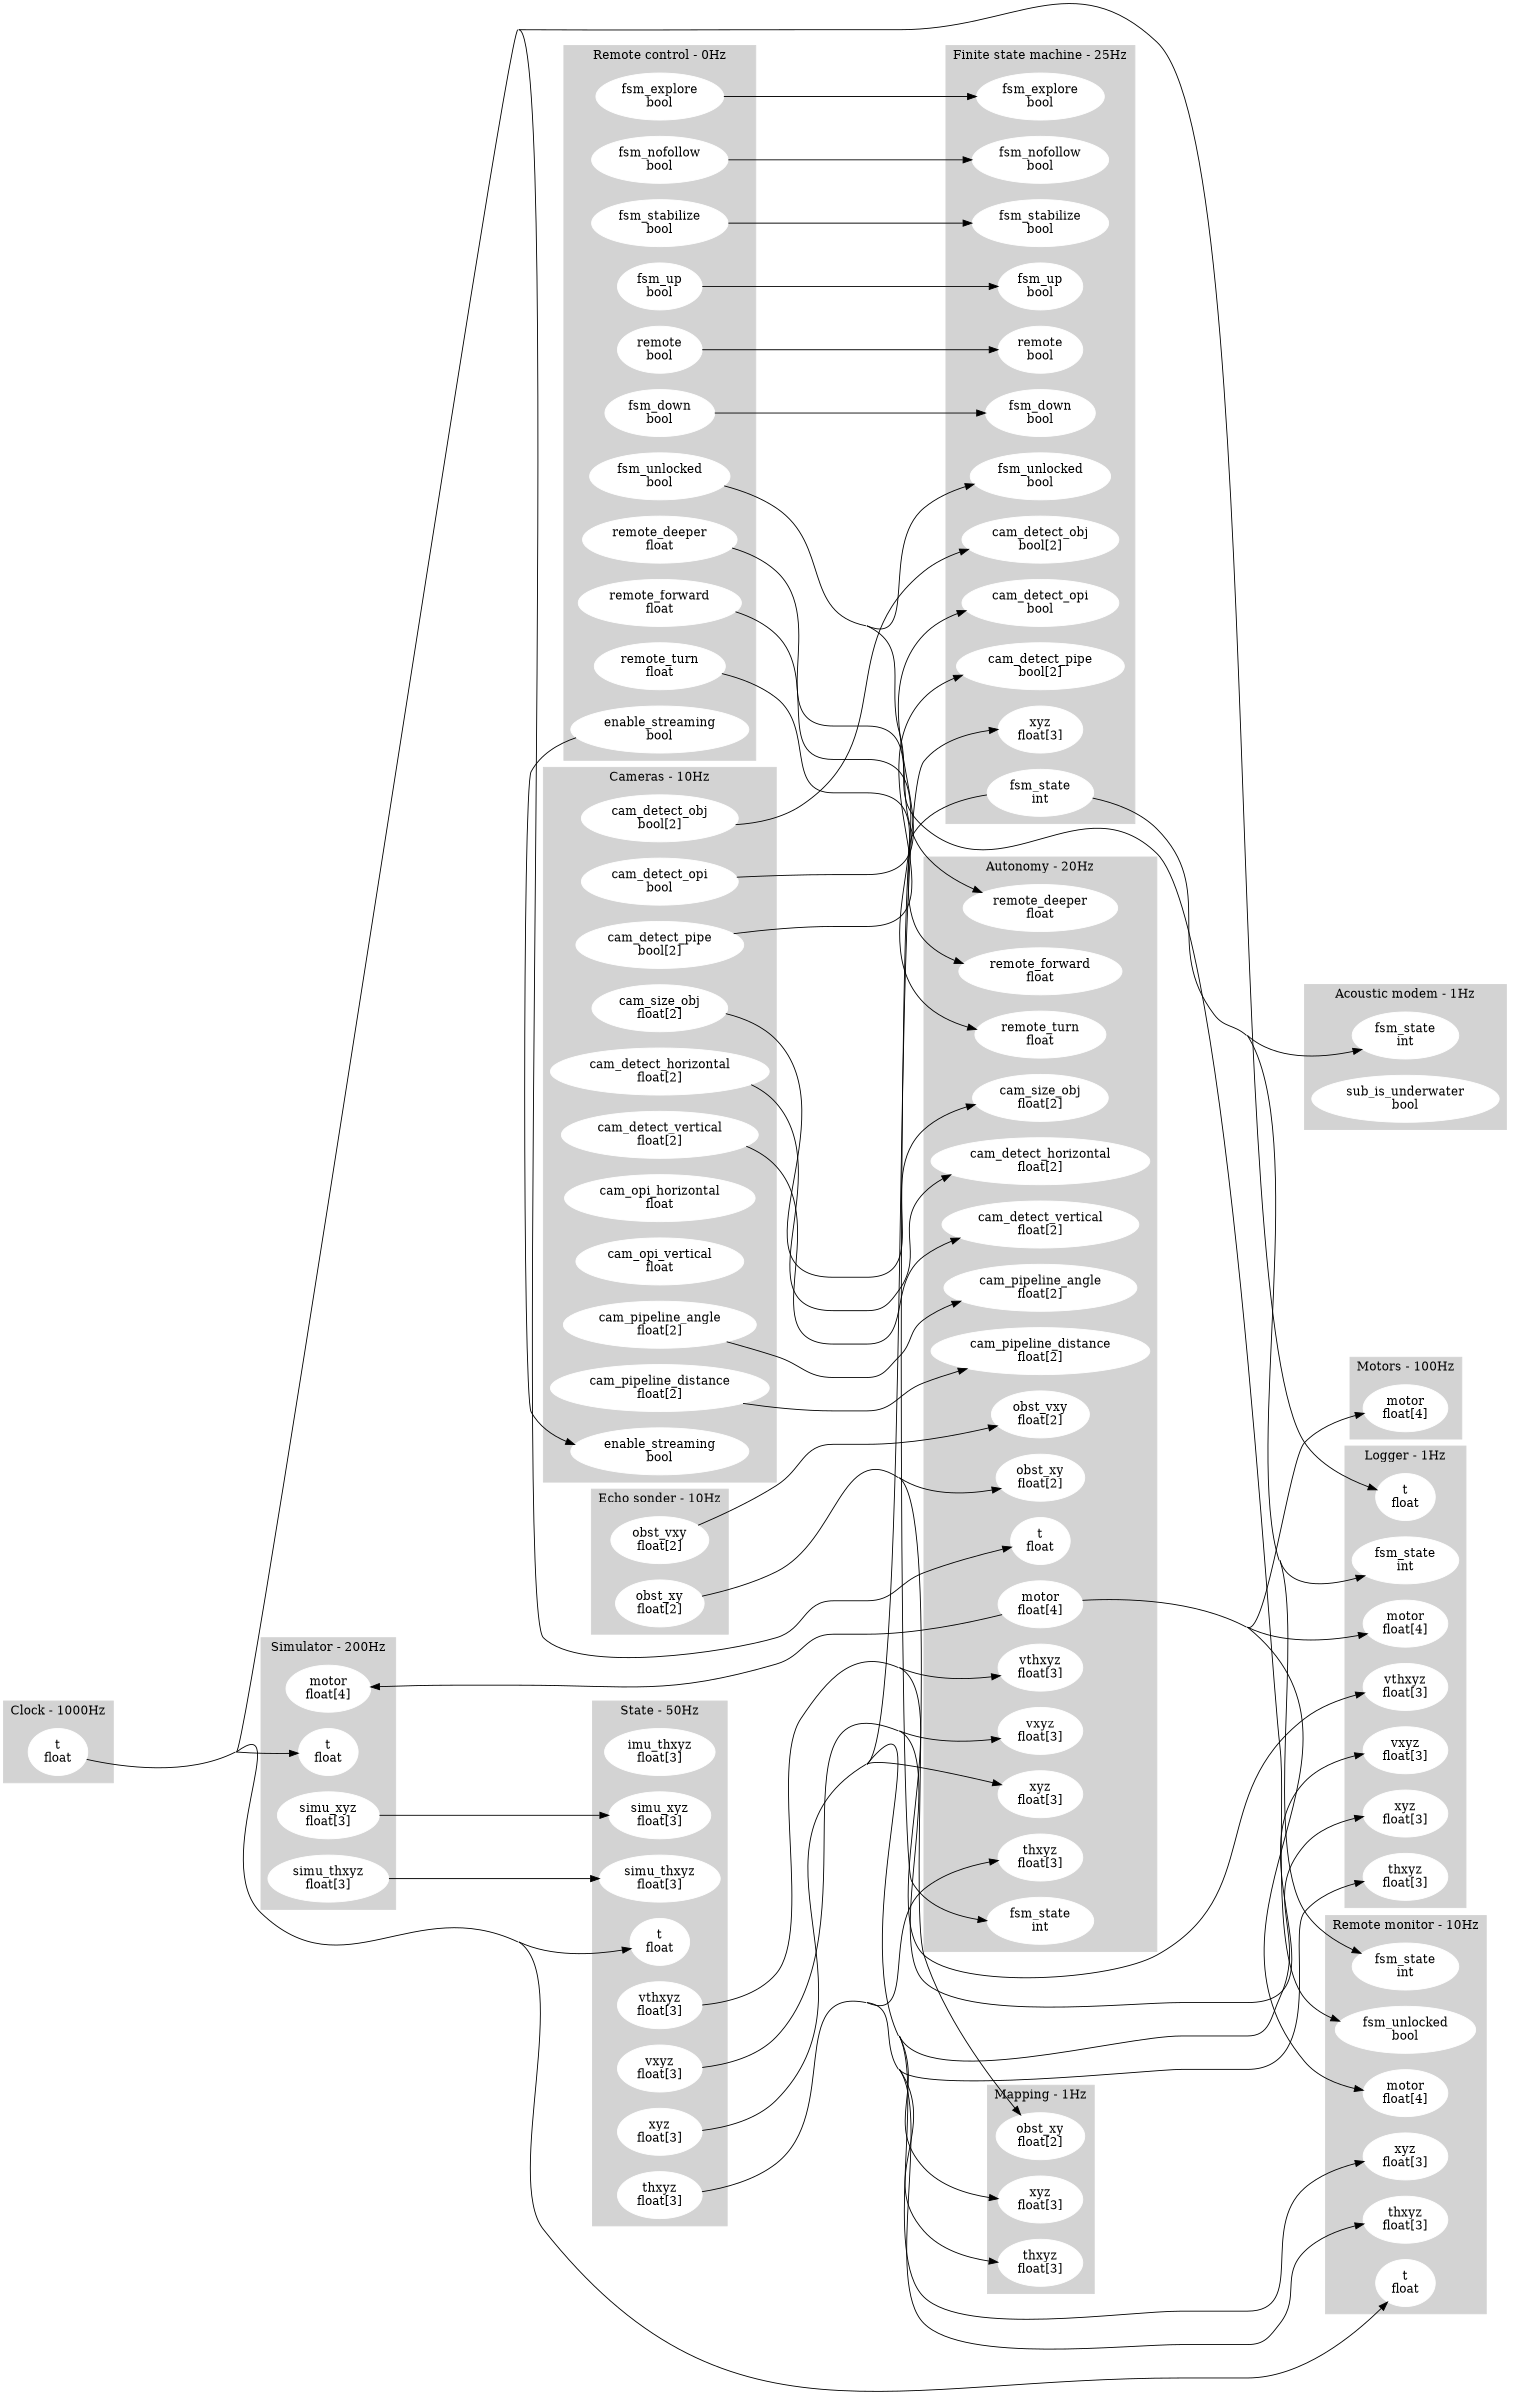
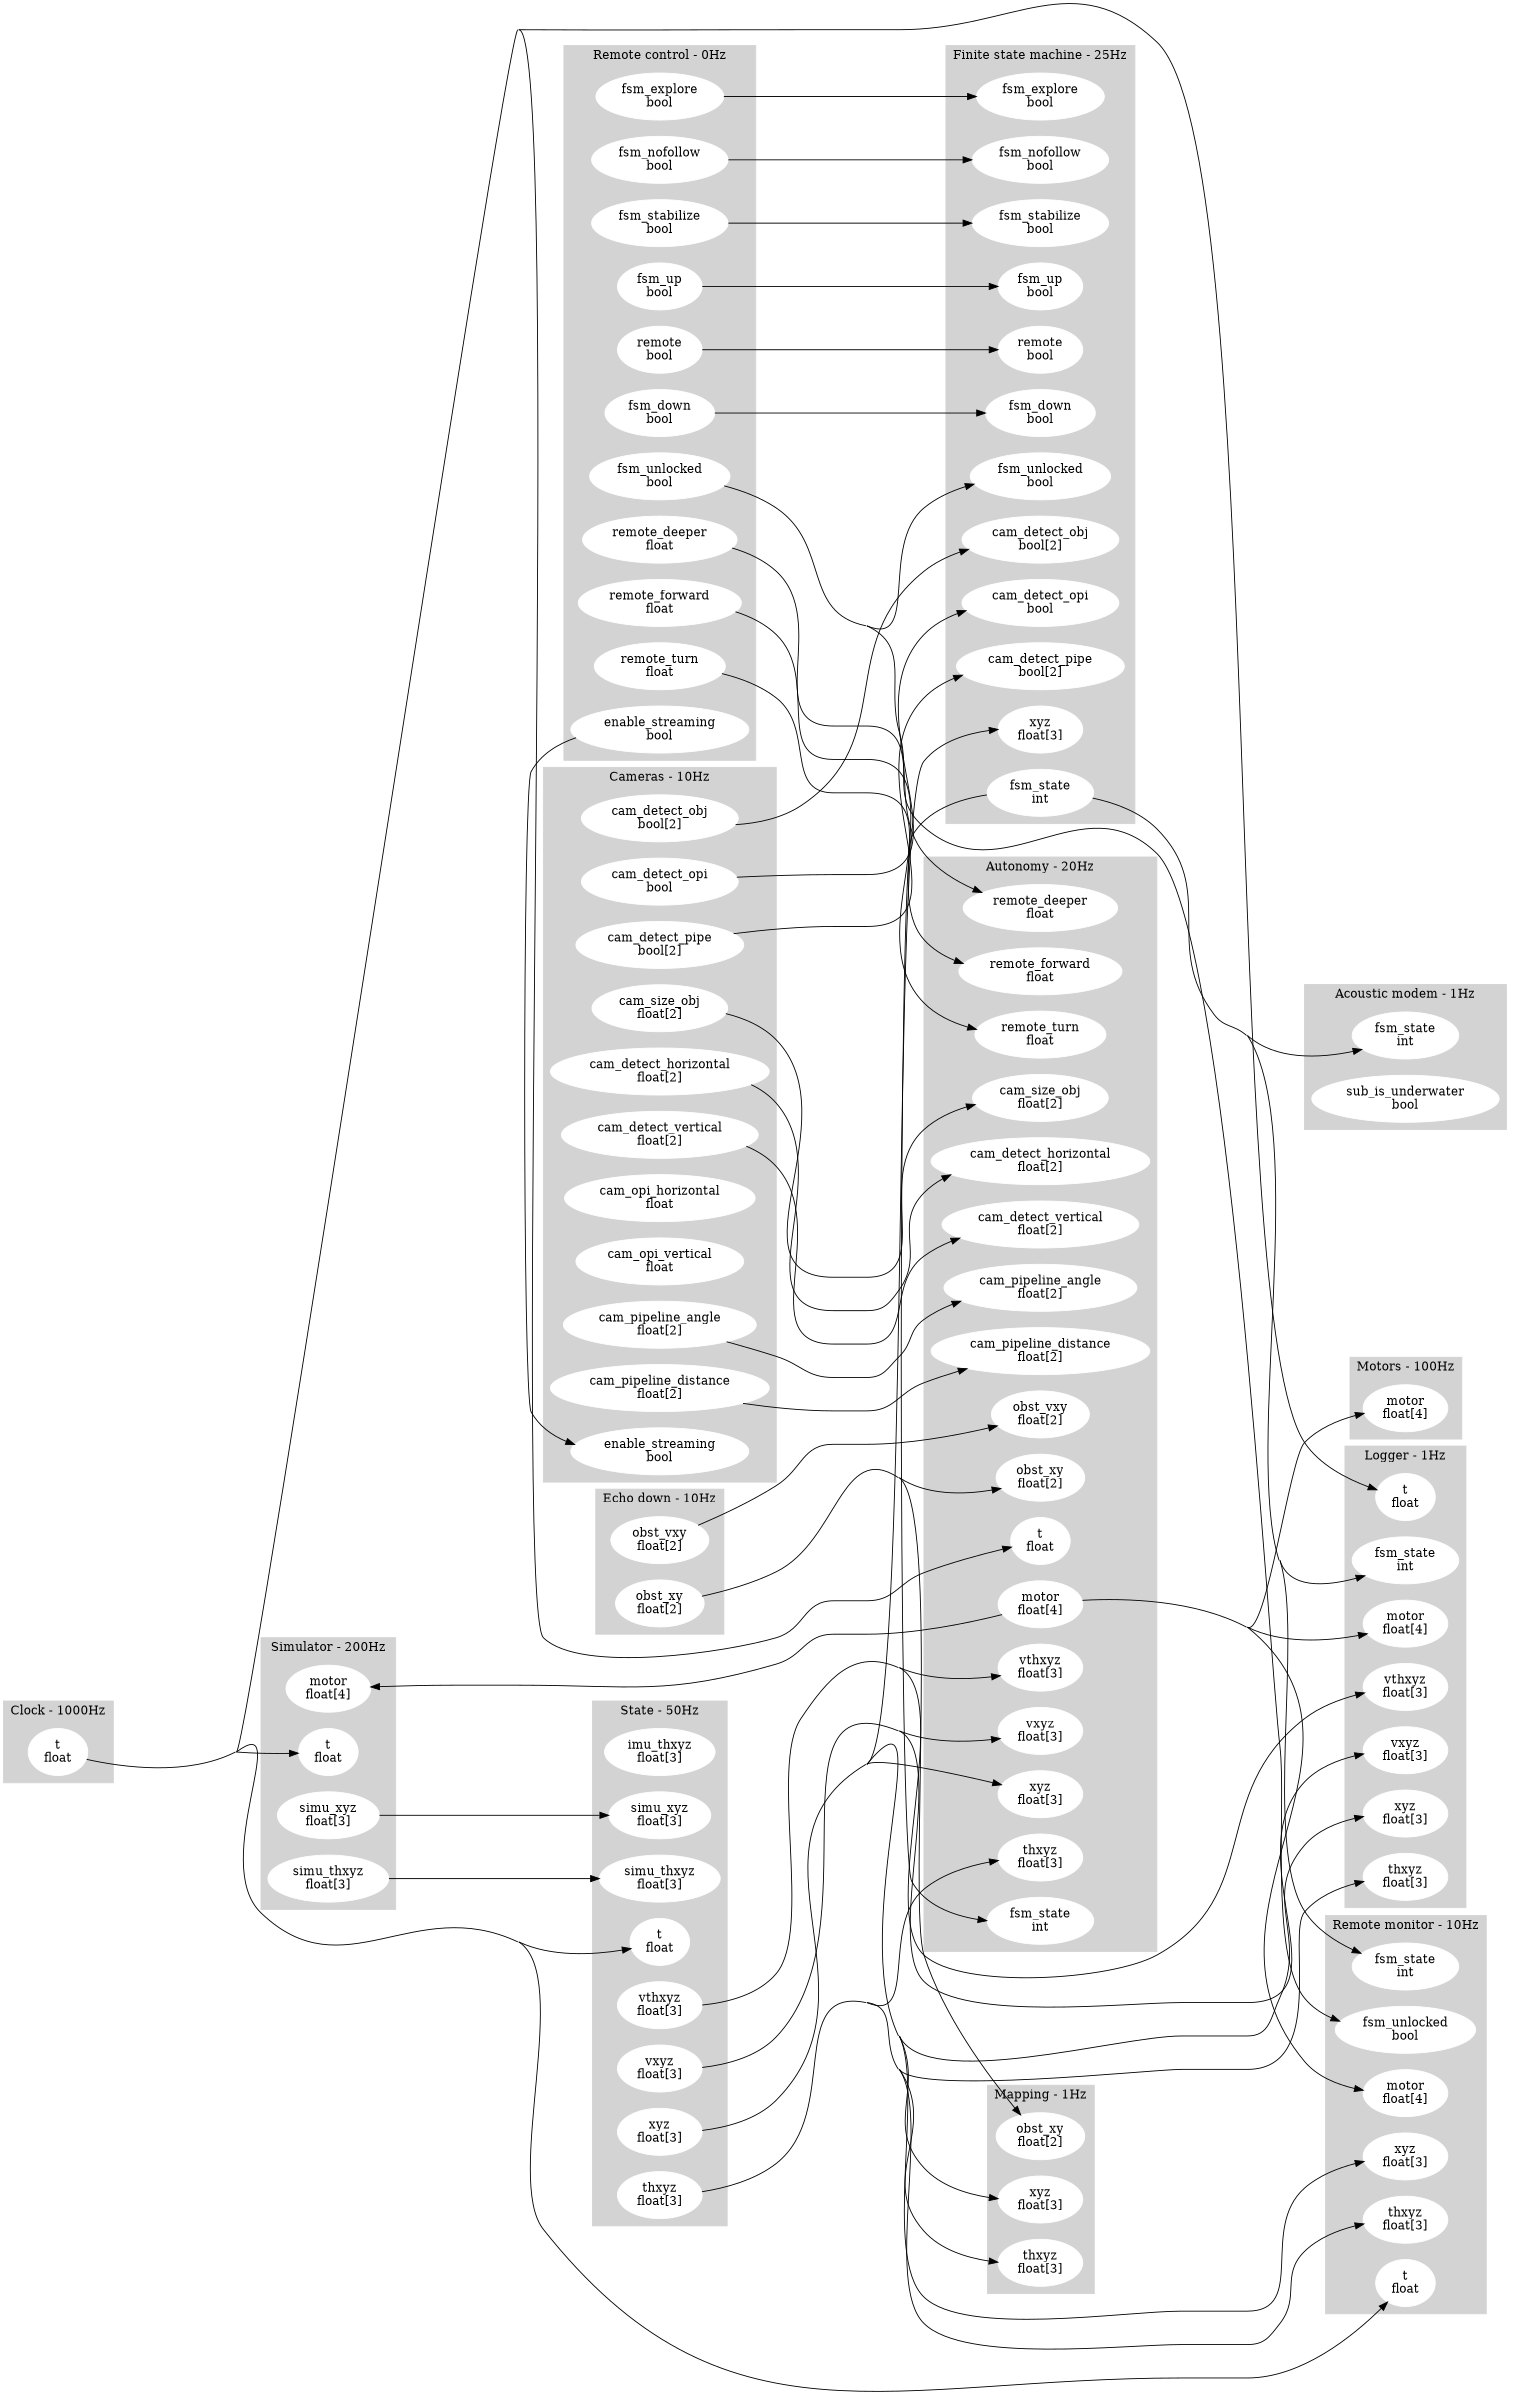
cluster "Echo sonder - 10Hz": label "Echo sonder - 10Hz" -> "Echo down - 10Hz"
